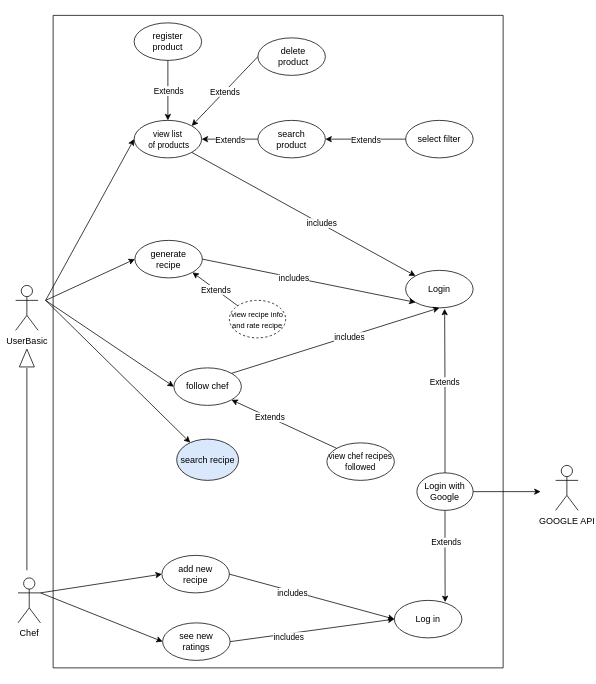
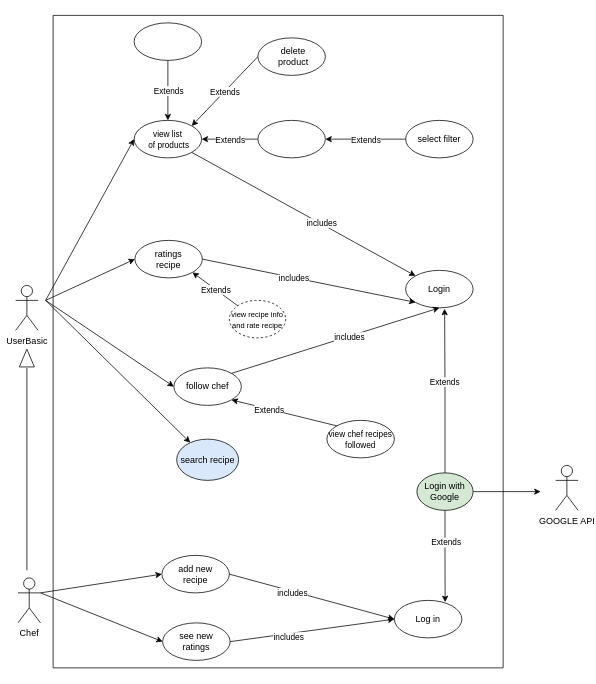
node "register product": removed
node "search product": removed
node "generate recipe": label "generate recipe" -> "ratings recipe"
node "view chef recipes followed": moved (360, 462) -> (360, 439)
node "Login with Google": fillcolor #ffffff -> #d5e8d4
